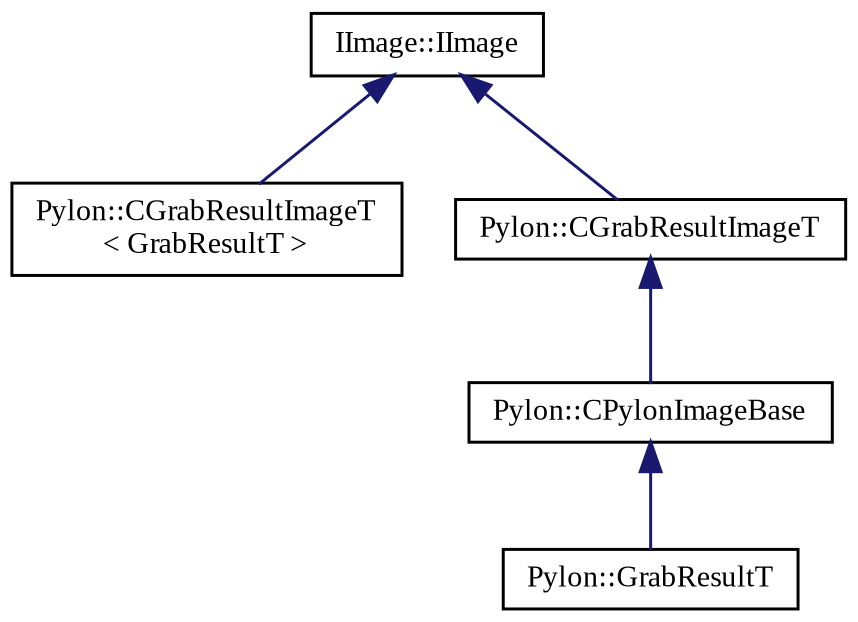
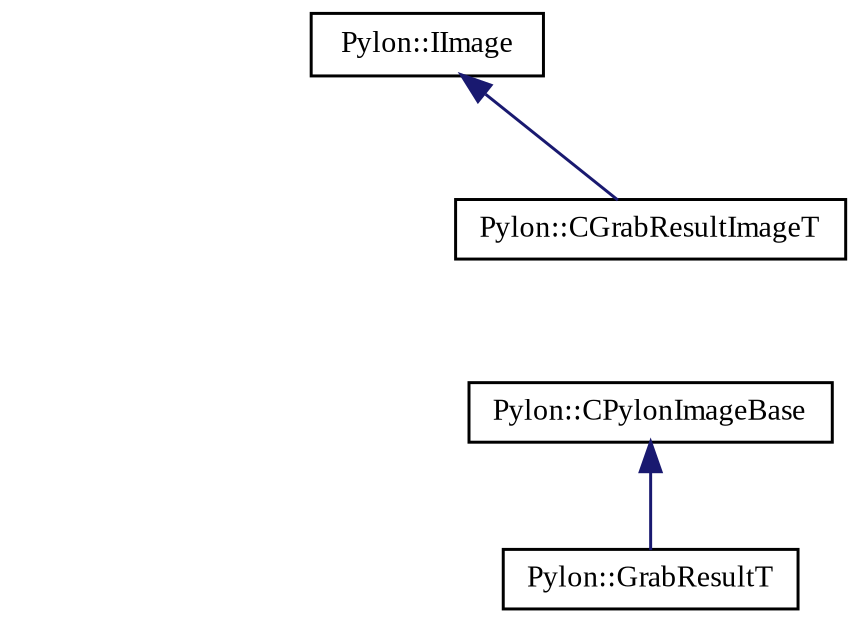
node "IImage::IImage": label "IImage::IImage" -> "Pylon::IImage"
node "Pylon::CGrabResultImageT < GrabResultT >": removed
edge "Pylon::CPylonImageBase" -> "Pylon::CGrabResultImageT": removed
